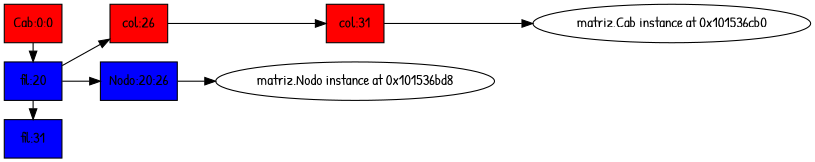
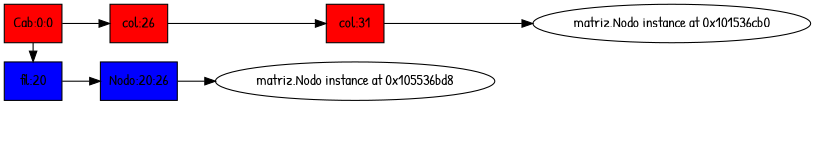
node "matriz.Cab instance at 0x101536cb0": label "matriz.Cab instance at 0x101536cb0" -> "matriz.Nodo instance at 0x101536cb0"
edge "fil:20" -> "col:26": now "Cab:0:0" -> "col:26"
node "matriz.Nodo instance at 0x101536bd8": label "matriz.Nodo instance at 0x101536bd8" -> "matriz.Nodo instance at 0x105536bd8"
node "fil:31": removed
